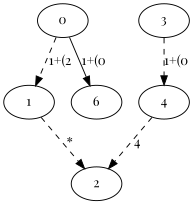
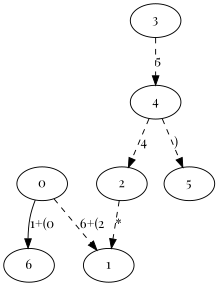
edge "0" -> "1": label "1+(2" -> "6+(2"
edge "3" -> "4": label "1+(0" -> "5"
edge "1" -> "2": reversed
node "5": added
